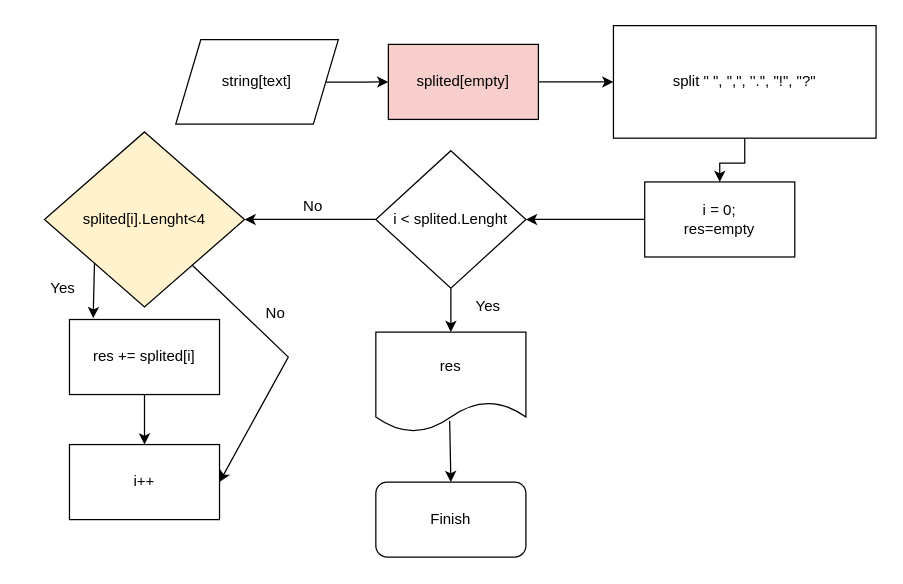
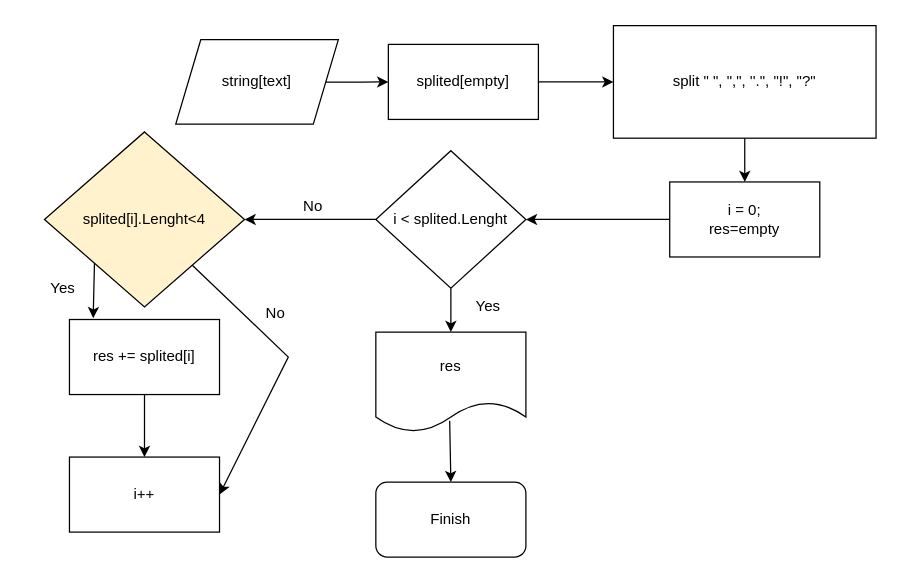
node "splited[empty]": fillcolor #f8cecc -> #ffffff
node "i = 0; res=empty": moved (719, 219) -> (744, 219)
node "i++": moved (144, 482) -> (144, 494)
